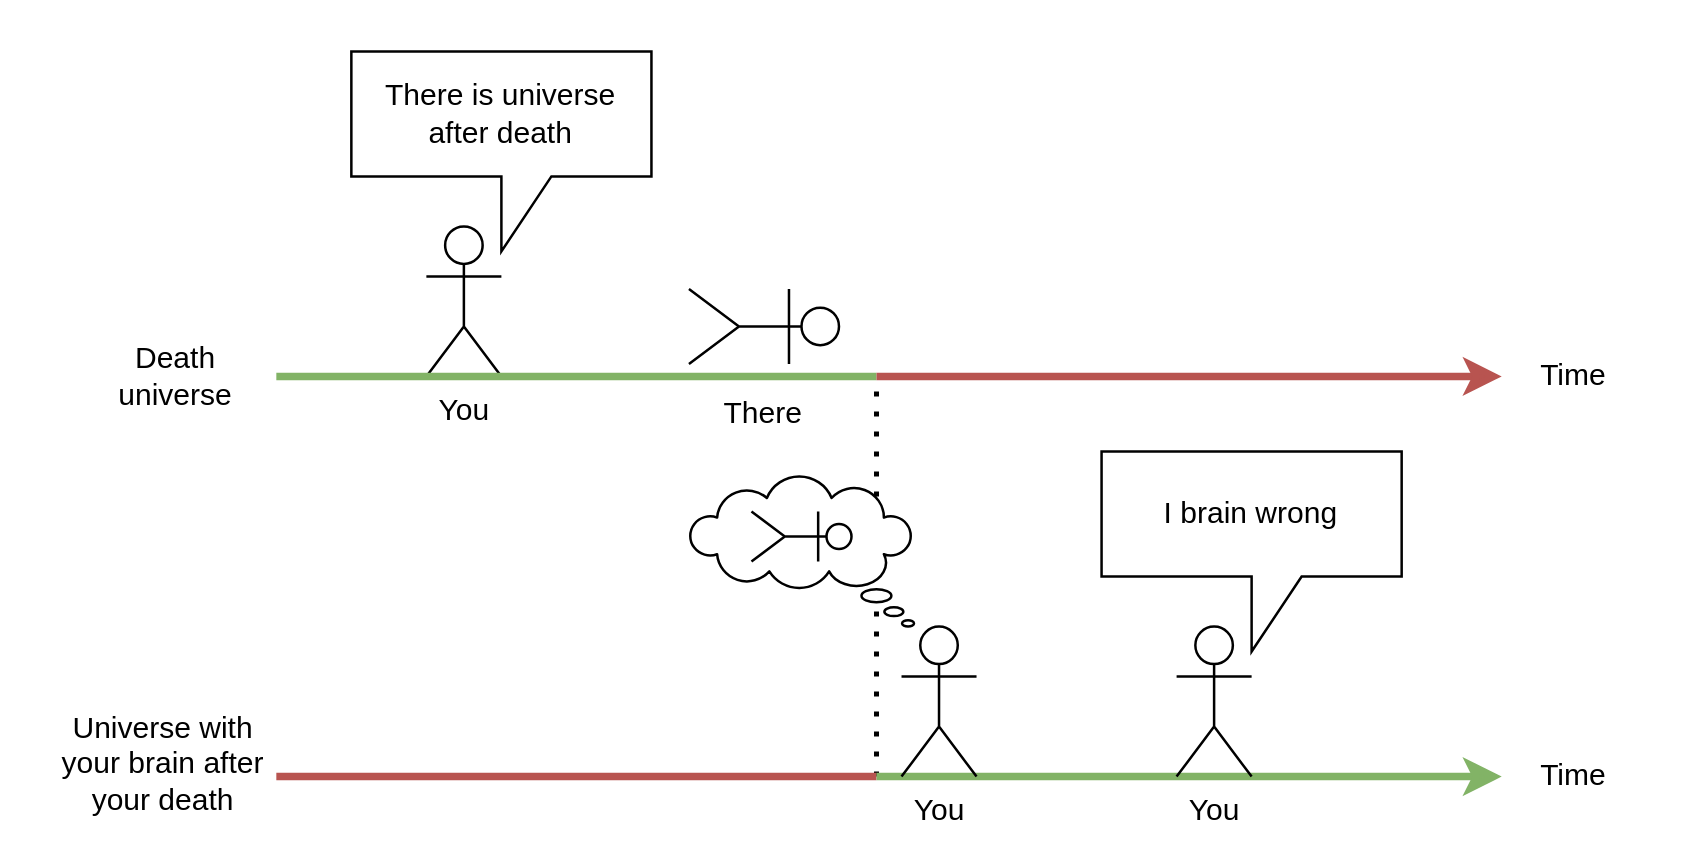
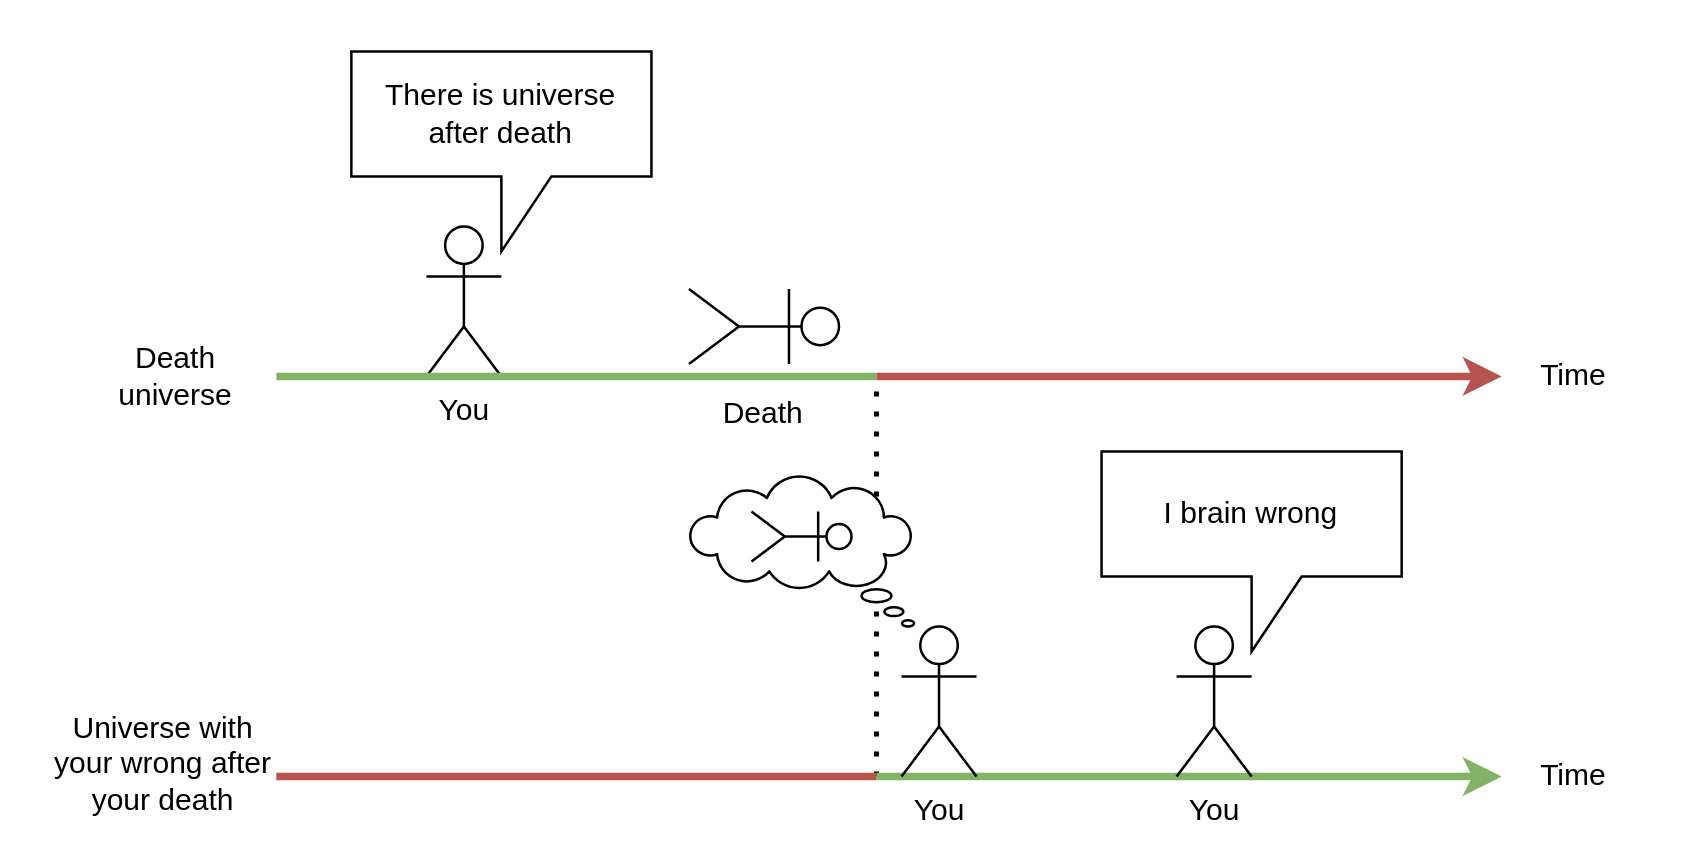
node "There": label "There" -> "Death"
node "Universe with your brain after your death": label "Universe with your brain after your death" -> "Universe with your wrong after your death"
